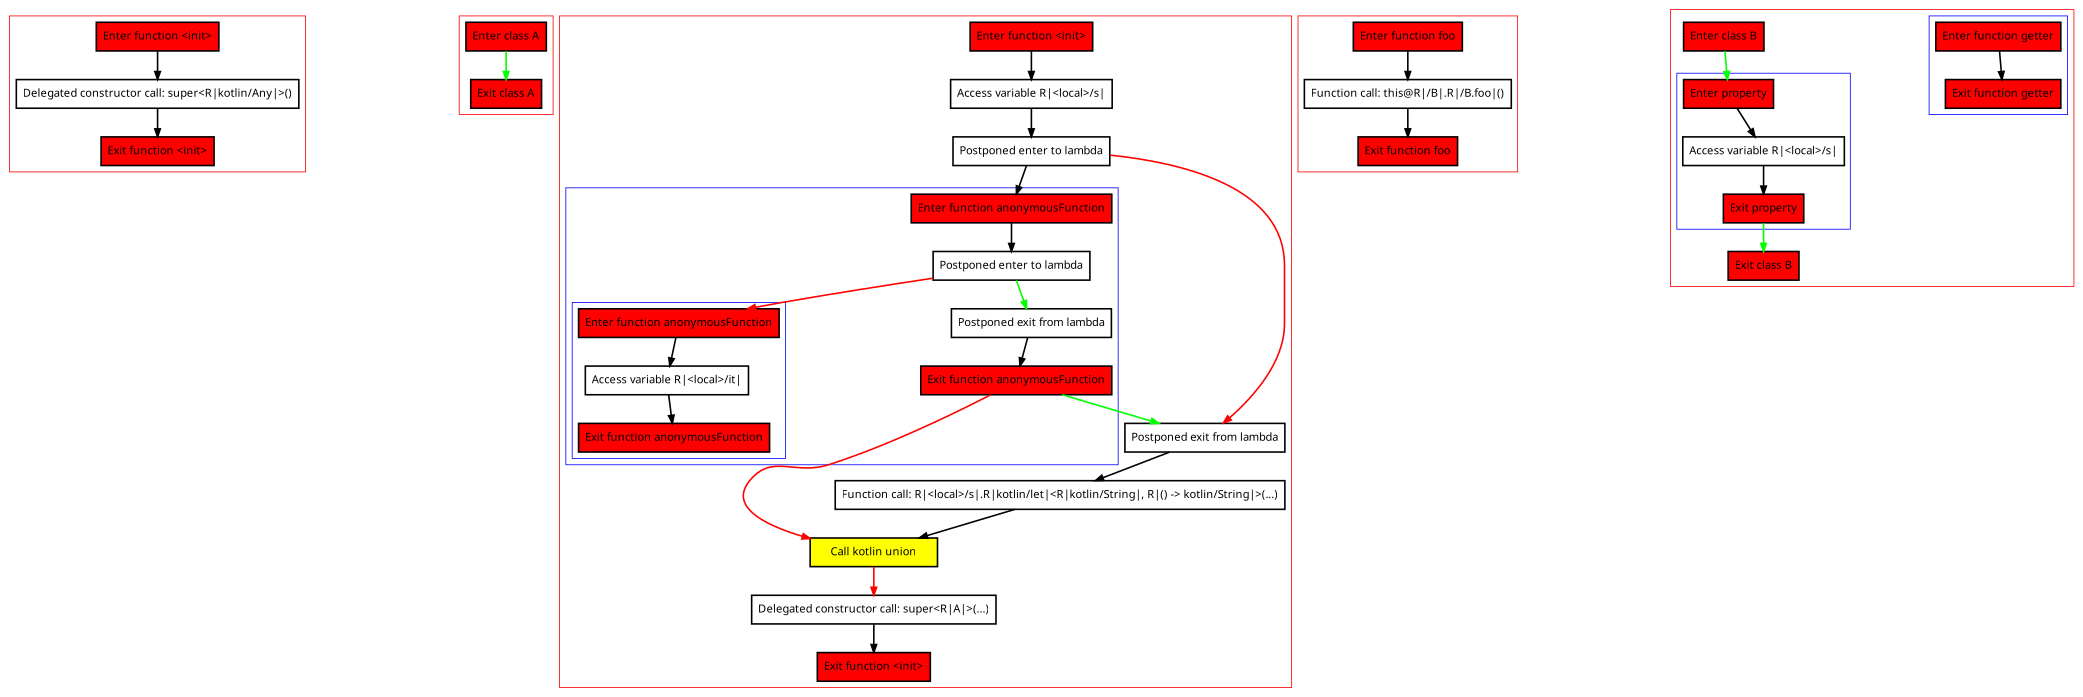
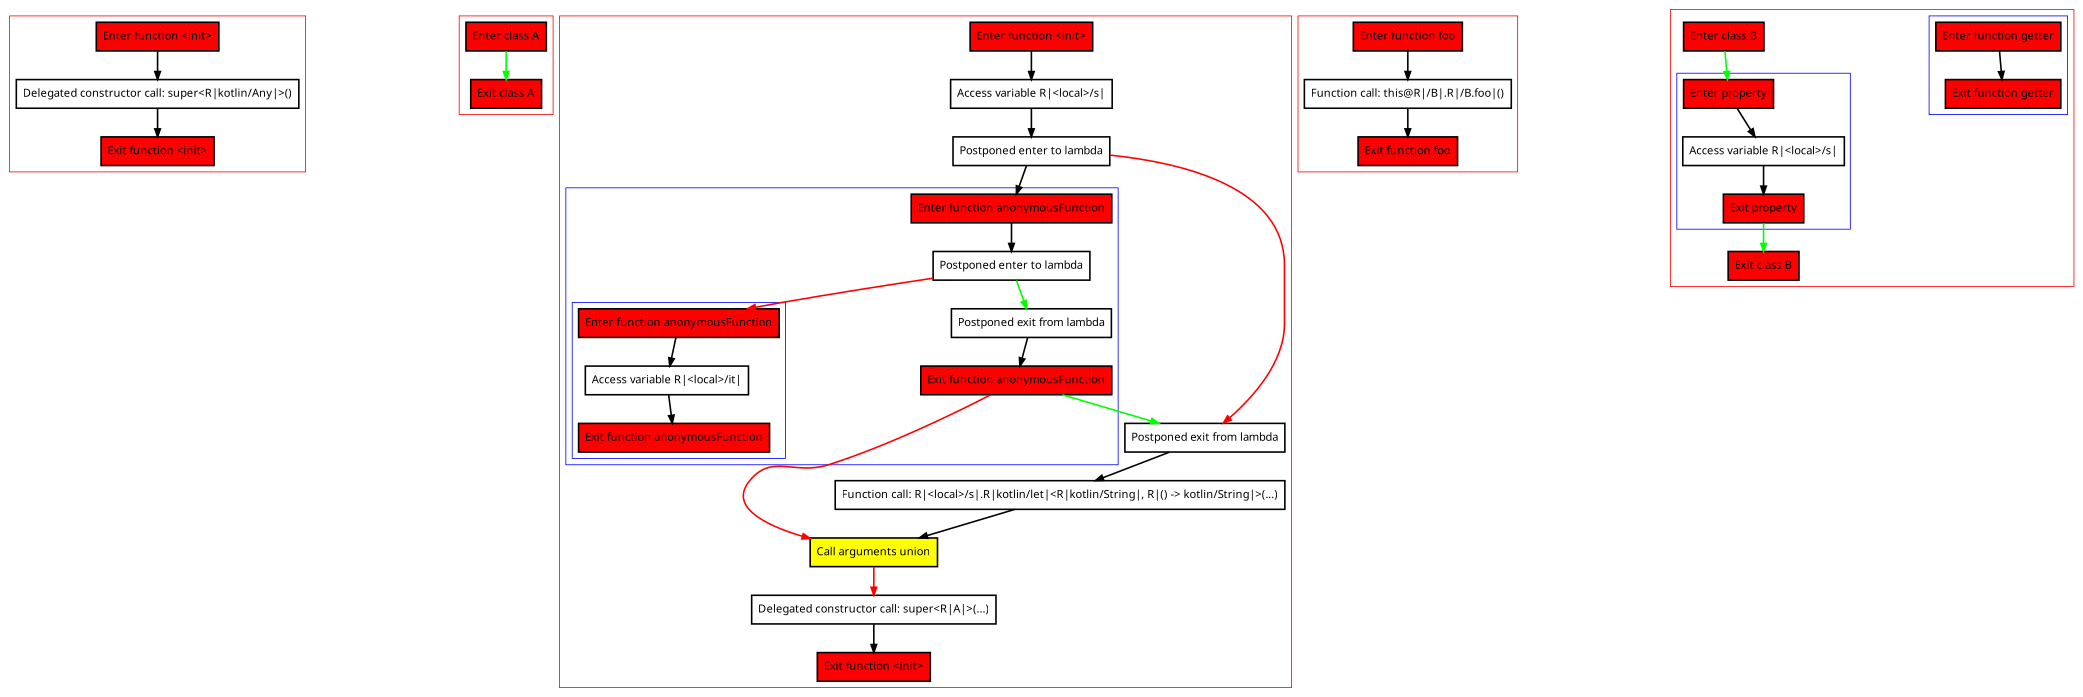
node "Call kotlin union": label "Call kotlin union" -> "Call arguments union"
